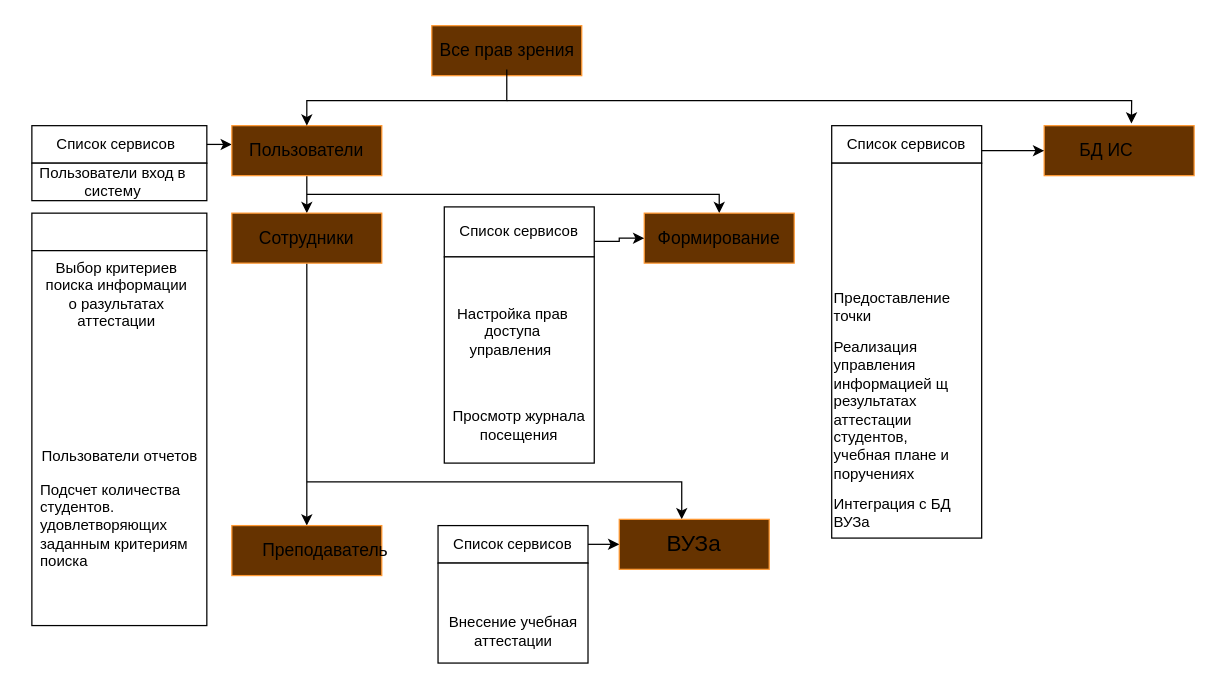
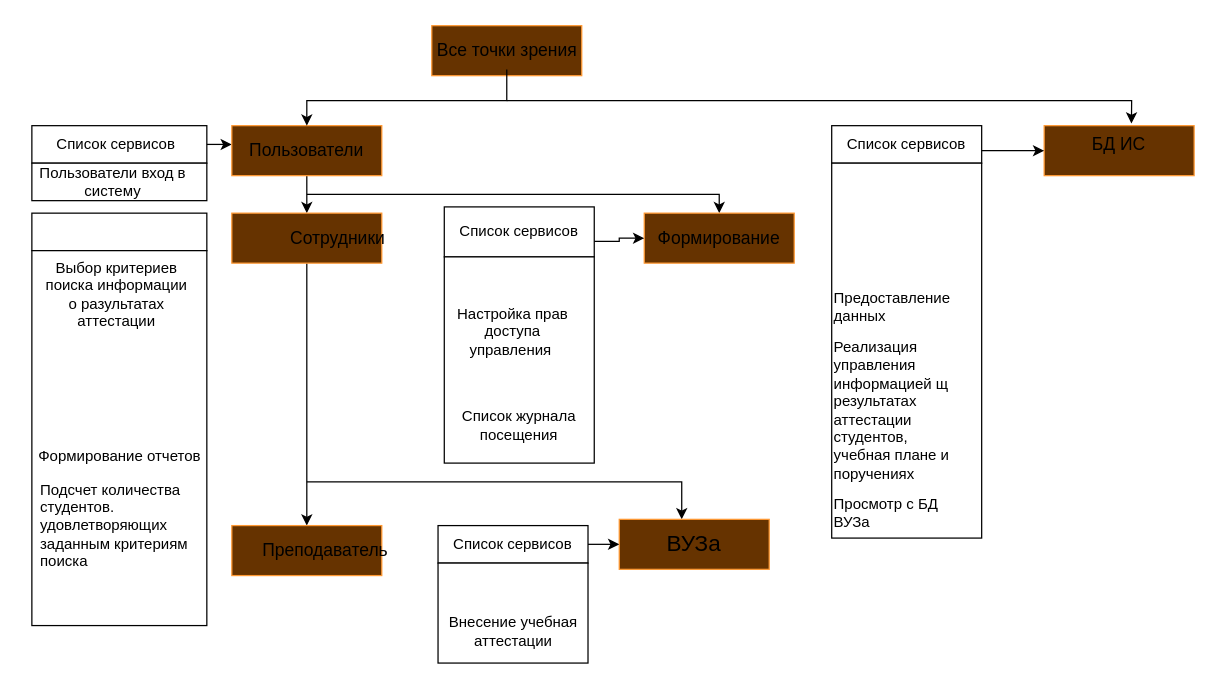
node "Все прав зрения": label "Все прав зрения" -> "Все точки зрения"
node "БД ИС": moved (1107, 151) -> (1119, 144)
node "Сотрудники": moved (307, 238) -> (338, 238)
node "Предоставление точки": label "Предоставление точки" -> "Предоставление данных"
node "Просмотр журнала посещения": label "Просмотр журнала посещения" -> "Список журнала посещения"
node "Пользователи отчетов": label "Пользователи отчетов" -> "Формирование отчетов"
node "Интеграция с БД ВУЗа": label "Интеграция с БД ВУЗа" -> "Просмотр с БД ВУЗа"
